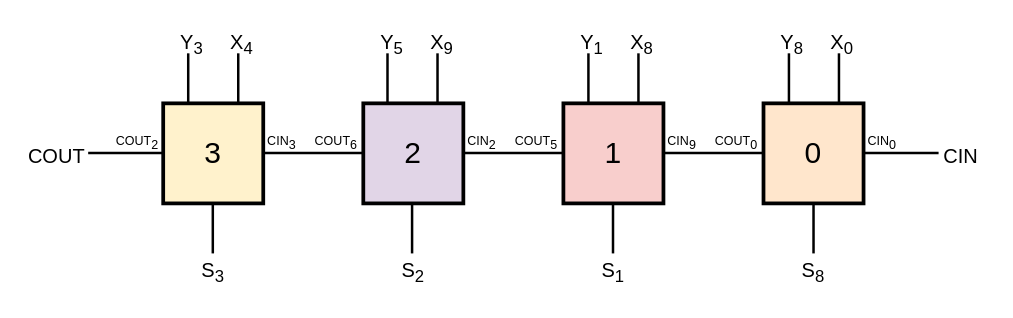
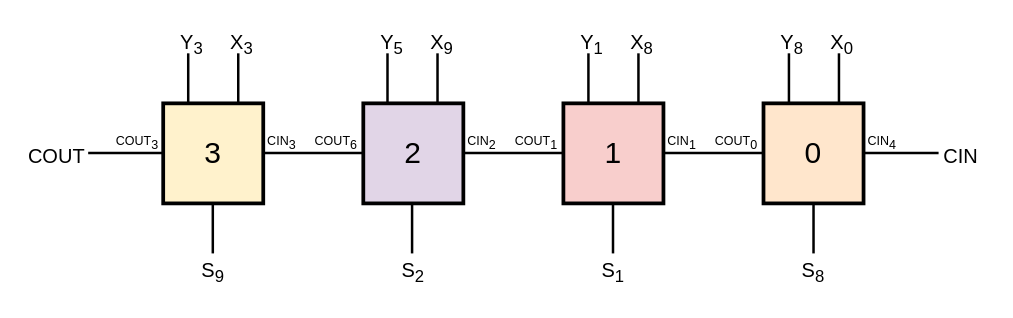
node "X4": label "X4" -> "X3"
node "COUT2": label "COUT2" -> "COUT3"
node "COUT5": label "COUT5" -> "COUT1"
node "CIN9": label "CIN9" -> "CIN1"
node "CIN0": label "CIN0" -> "CIN4"
node "S3": label "S3" -> "S9"
